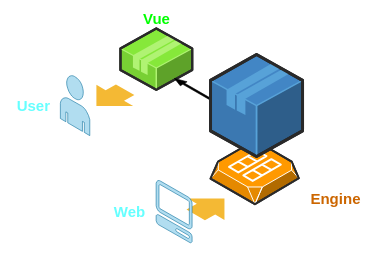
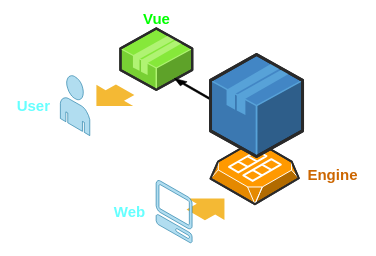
node "Engine": moved (335, 198) -> (332, 174)
